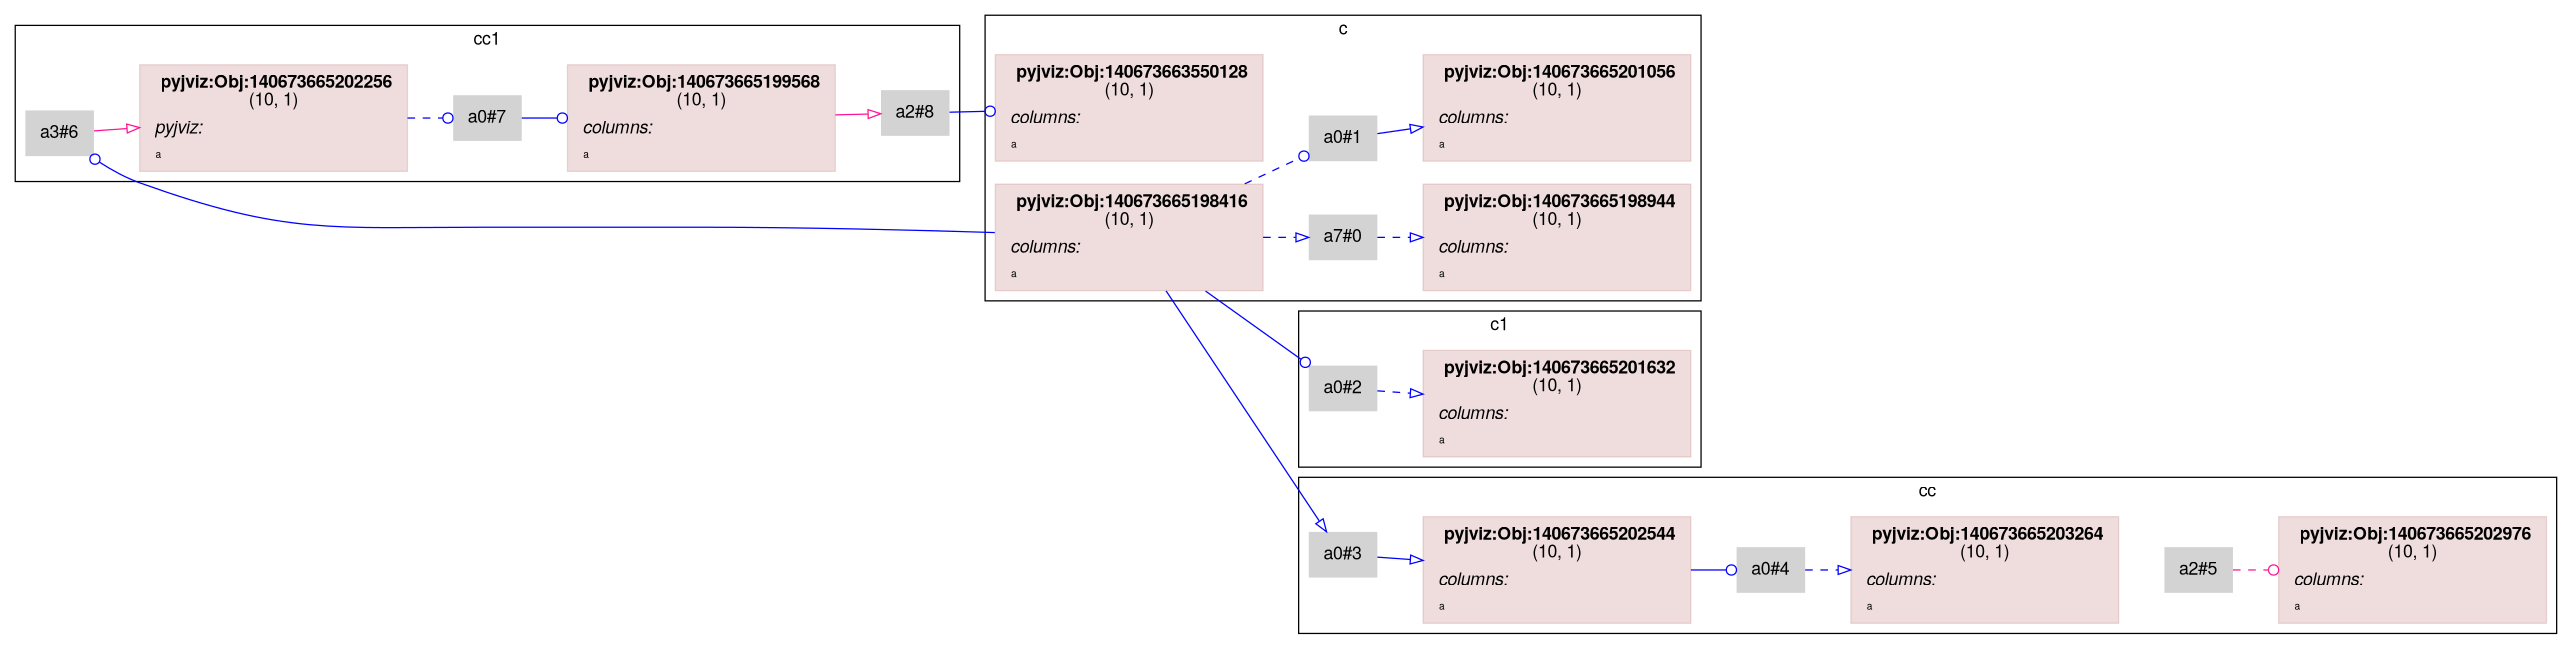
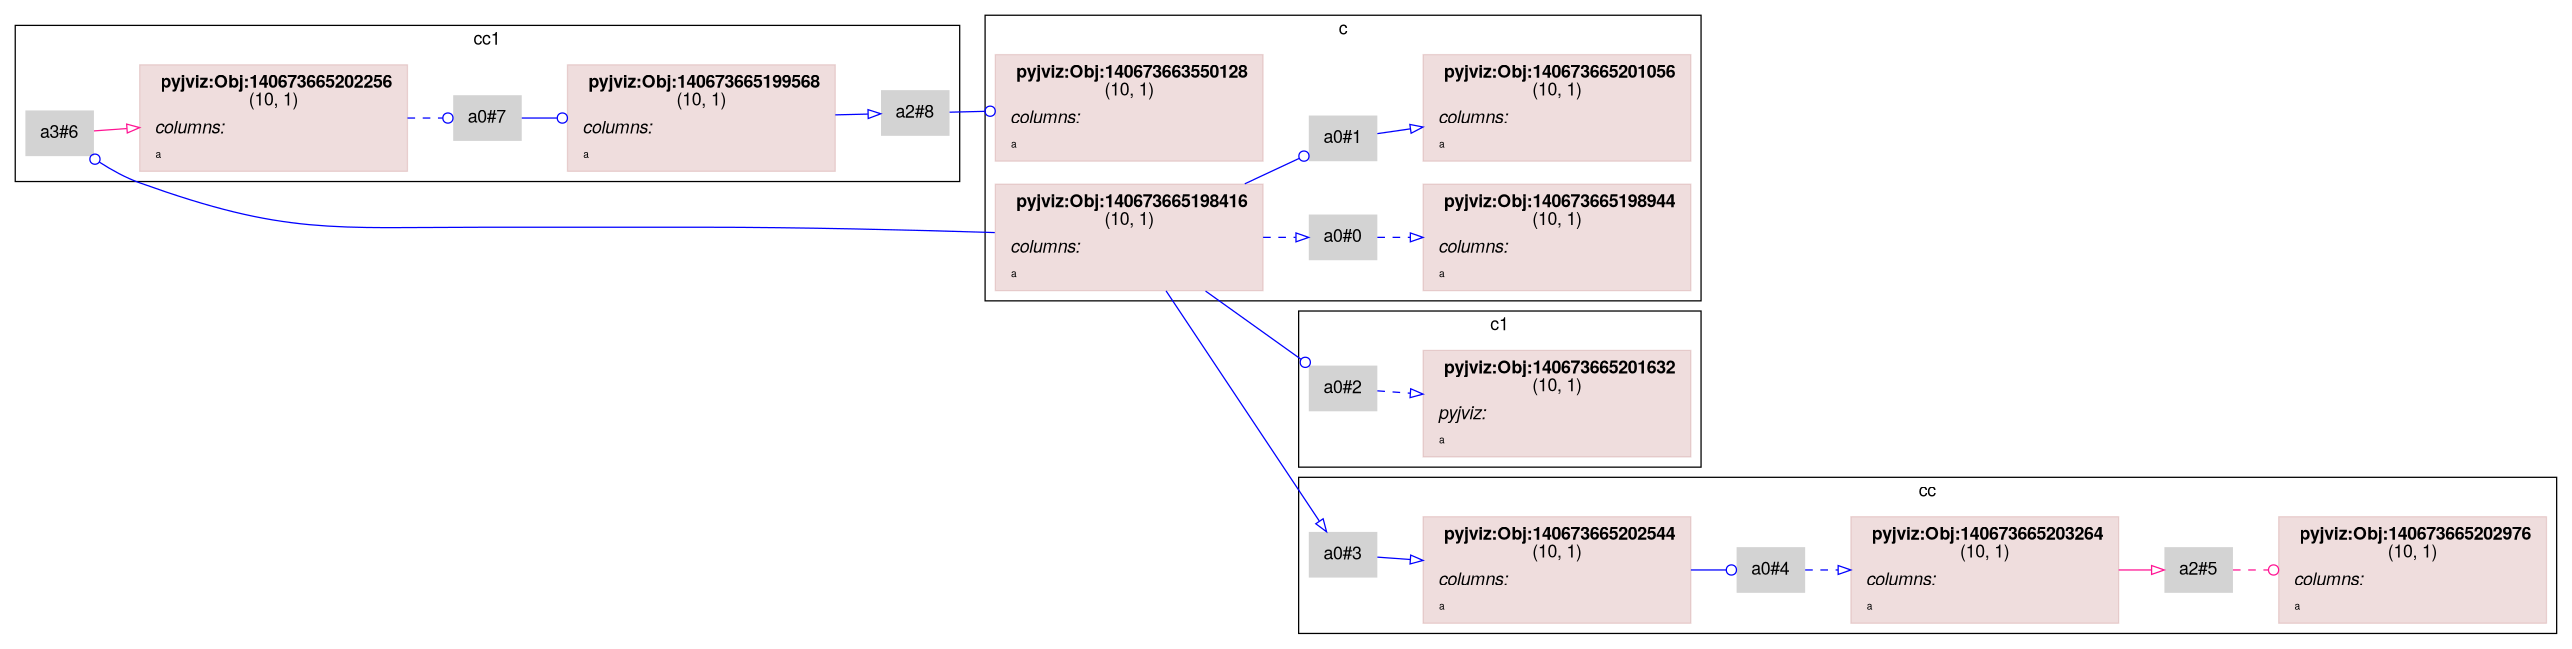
edge "pyjviz:Obj:140673665199568" -> "a2#8": color deeppink -> blue
node "pyjviz:Obj:140673665202256": text "pyjviz:" -> "columns:"
edge "pyjviz:Obj:140673665198416" -> "a0#1": style dashed -> solid
node "a7#0": label "a7#0" -> "a0#0"
node "pyjviz:Obj:140673665201632": text "columns:" -> "pyjviz:"
edge "pyjviz:Obj:140673665203264" -> "a2#5": added
